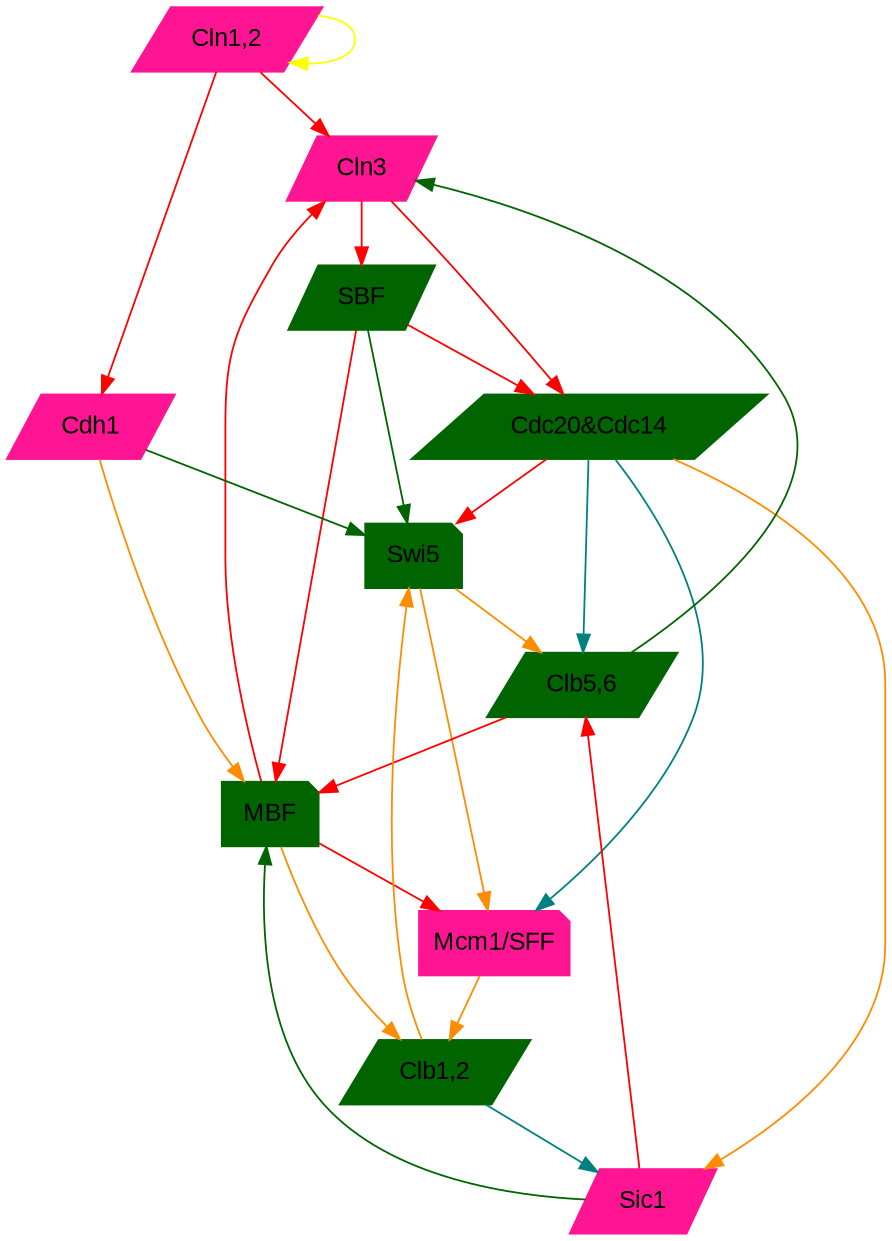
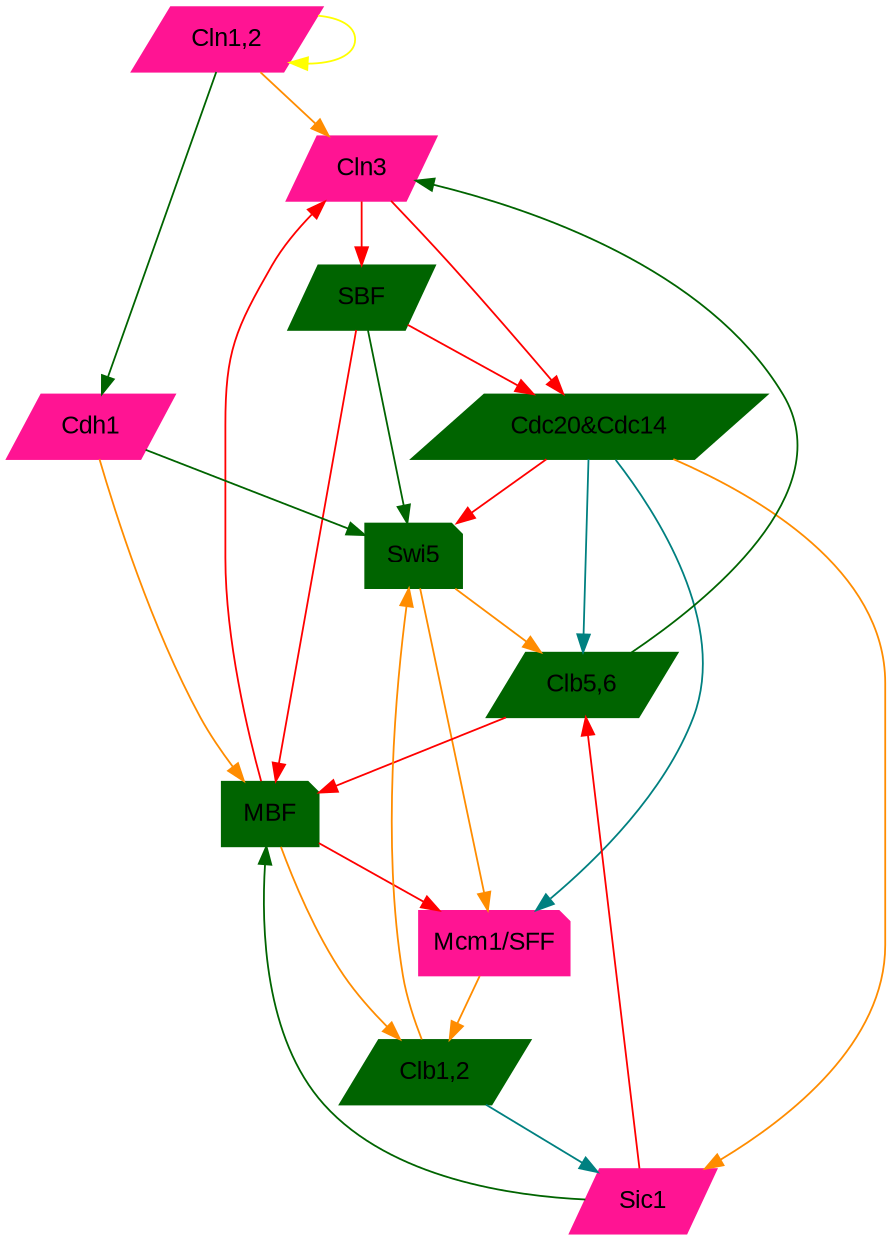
edge "Cln1,2" -> "Cln3": color red -> darkorange
edge "Cln1,2" -> "Cdh1": color red -> darkgreen
